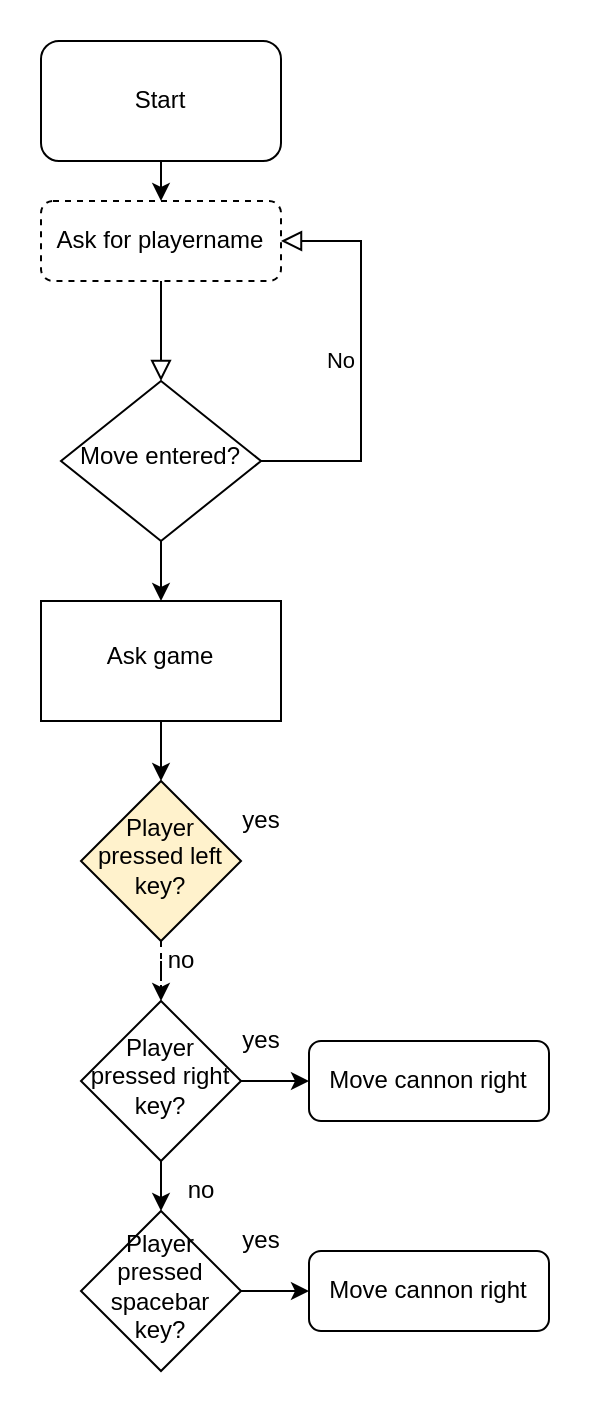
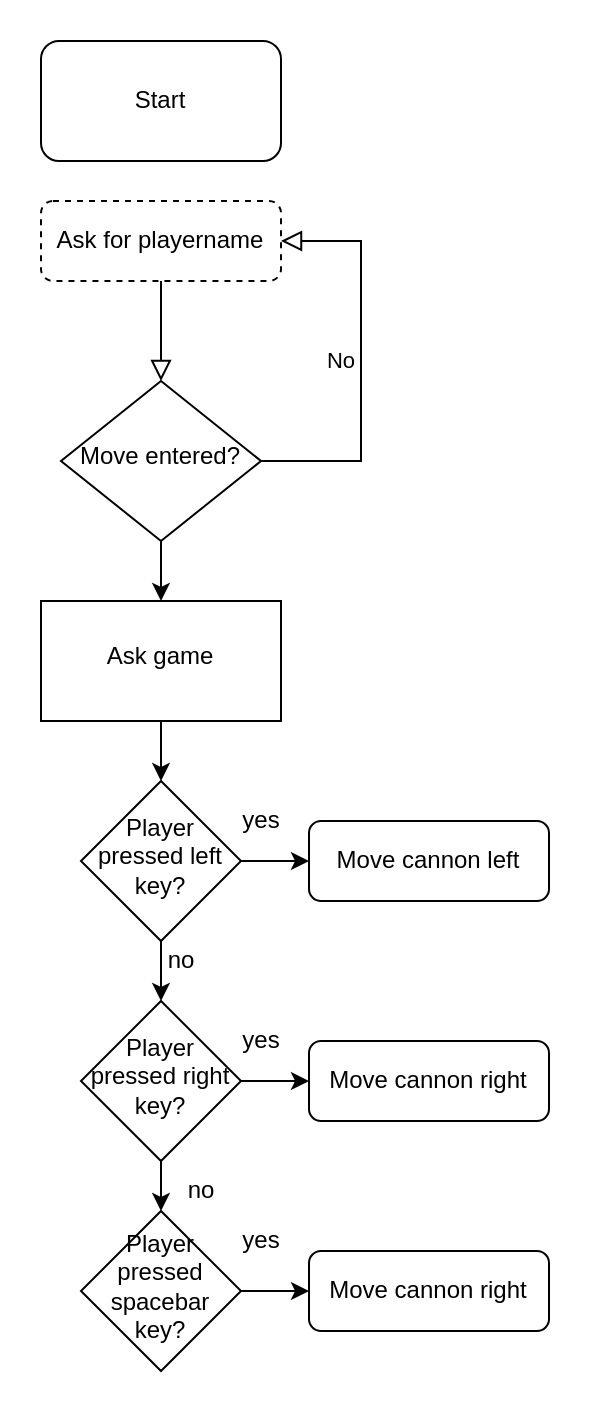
edge "Start" -> "Ask for playername": removed
node "Player pressed left key?": fillcolor #fff2cc -> #ffffff
edge "Player pressed left key?" -> "Move cannon left": added
node "Move cannon left": added
edge "Player pressed left key?" -> "Player pressed right key?": style dashed -> solid
